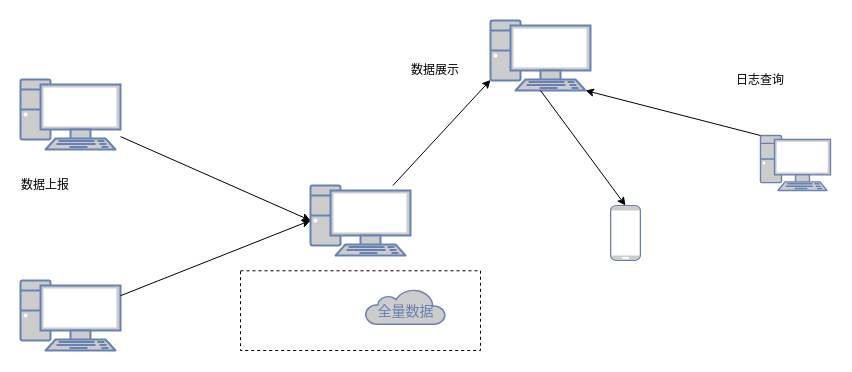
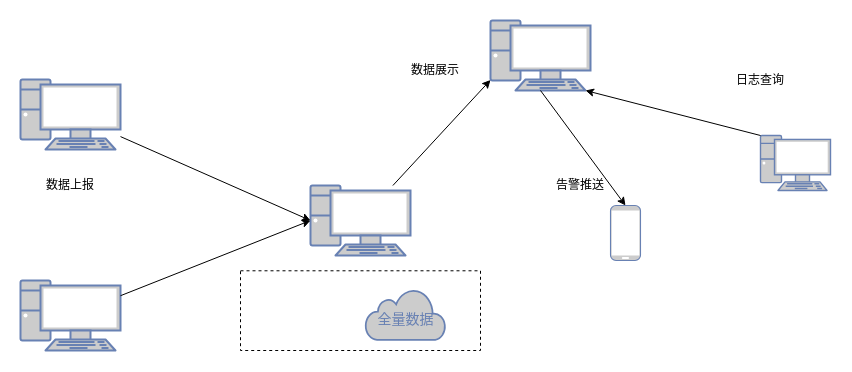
node "数据上报": moved (46, 186) -> (71, 186)
node "告警推送": added
node "全量数据": size 80x35 -> 80x51
